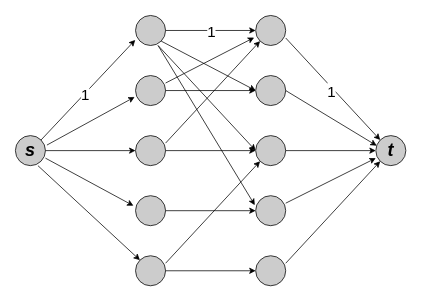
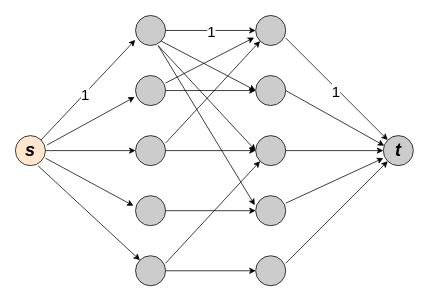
node "s": fillcolor #cccccc -> #ffe6cc
node "t": moved (390, 150) -> (398, 150)
